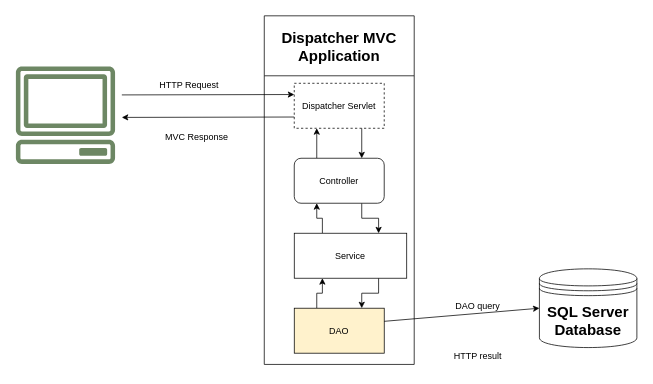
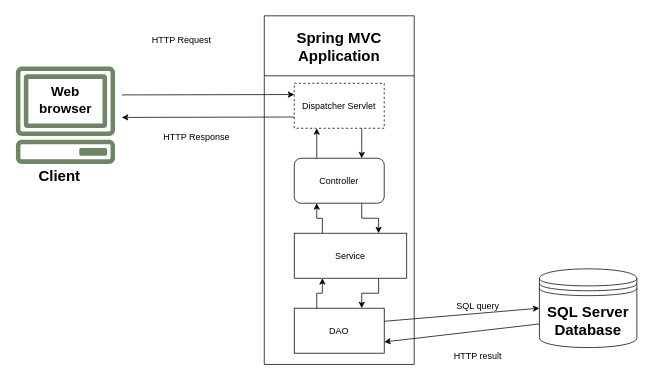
node "Dispatcher MVC Application": label "Dispatcher MVC Application" -> "Spring MVC Application"
node "HTTP Request": moved (189, 85) -> (182, 40)
node "Web browser": added
node "MVC Response": label "MVC Response" -> "HTTP Response"
node "Client": added
node "DAO query": label "DAO query" -> "SQL query"
node "DAO": fillcolor #fff2cc -> #ffffff
edge "SQL Server Database" -> "DAO": added
